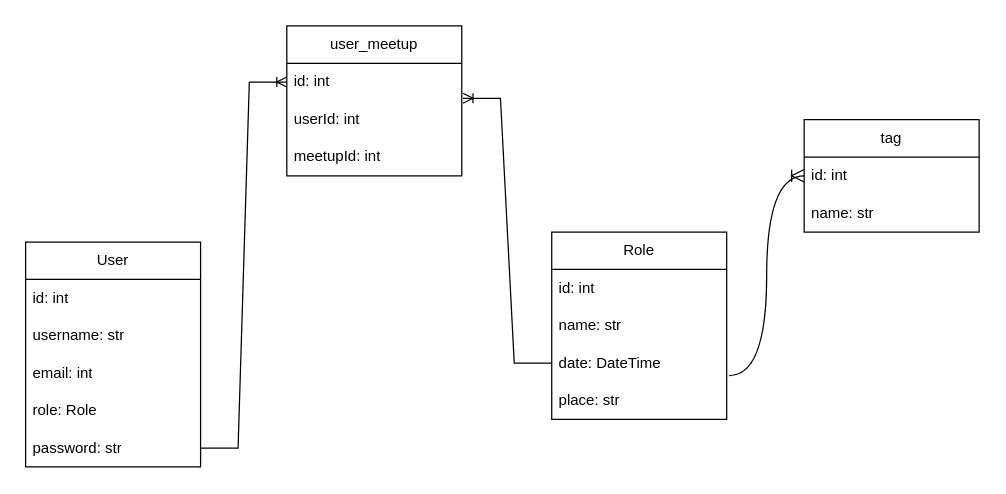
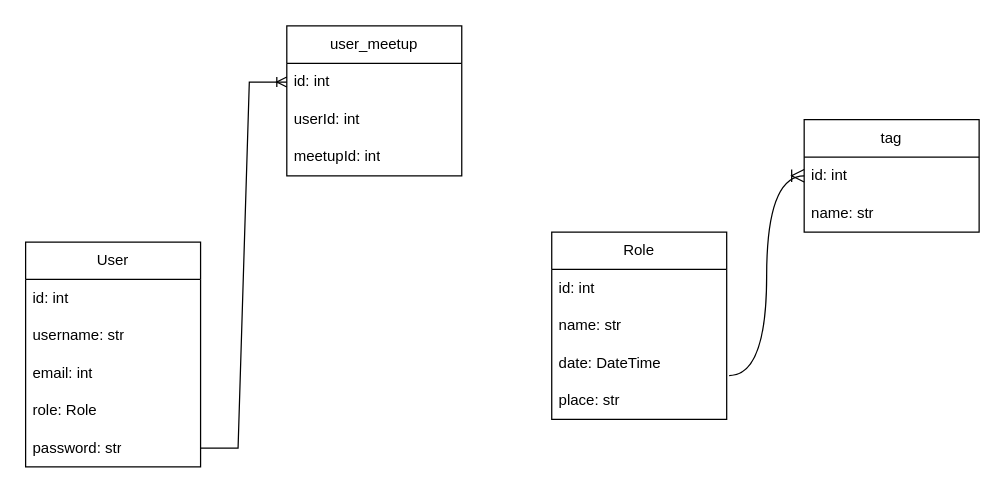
edge "date: DateTime" -> "userId: int": removed
